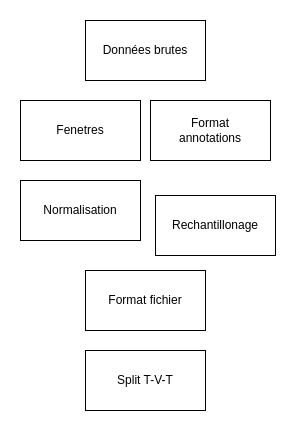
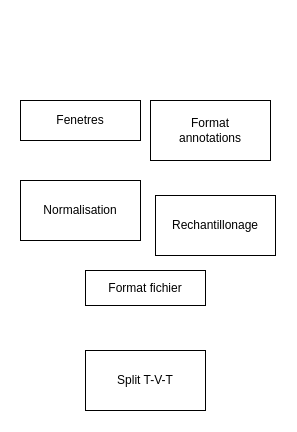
node "Données brutes": removed
node "Fenetres": size 120x60 -> 120x40
node "Format fichier": size 120x60 -> 120x35
